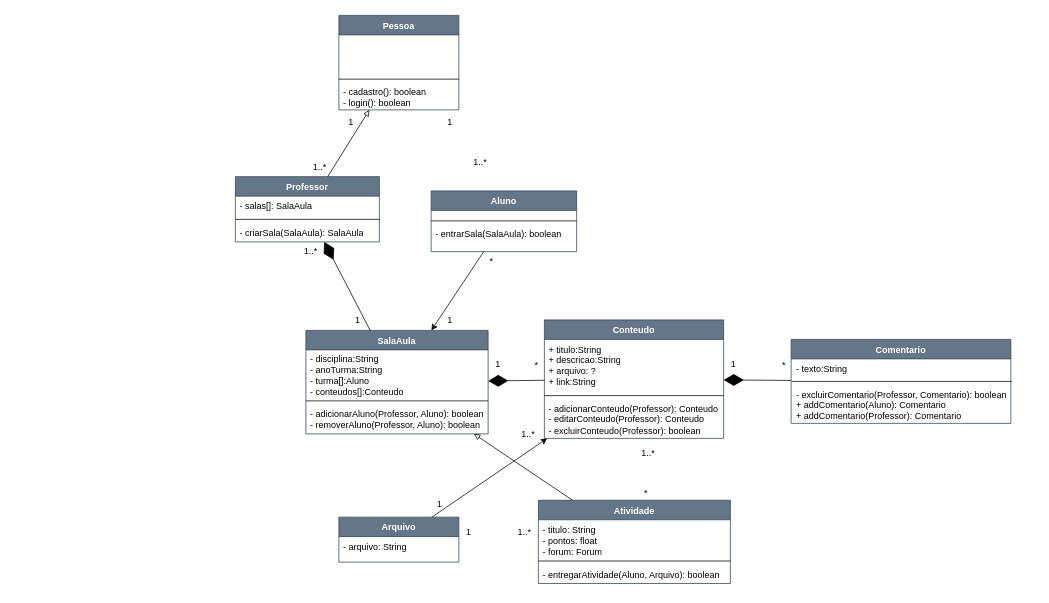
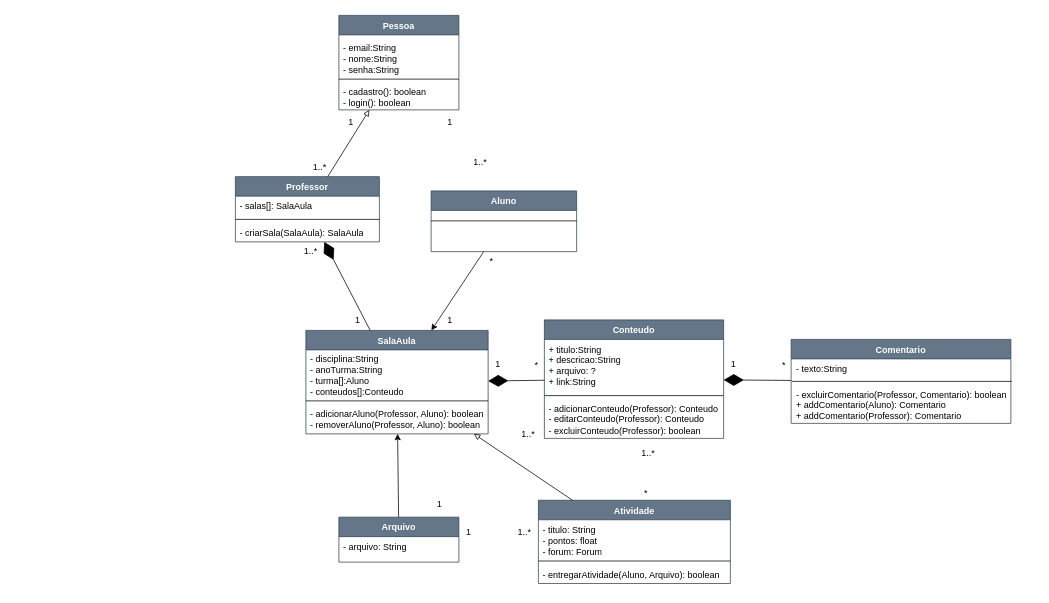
node "- email:String - nome:String - senha:String": added
node "- entrarSala(SalaAula): boolean": removed
edge "Arquivo" -> "Conteudo": now "Arquivo" -> "SalaAula"
